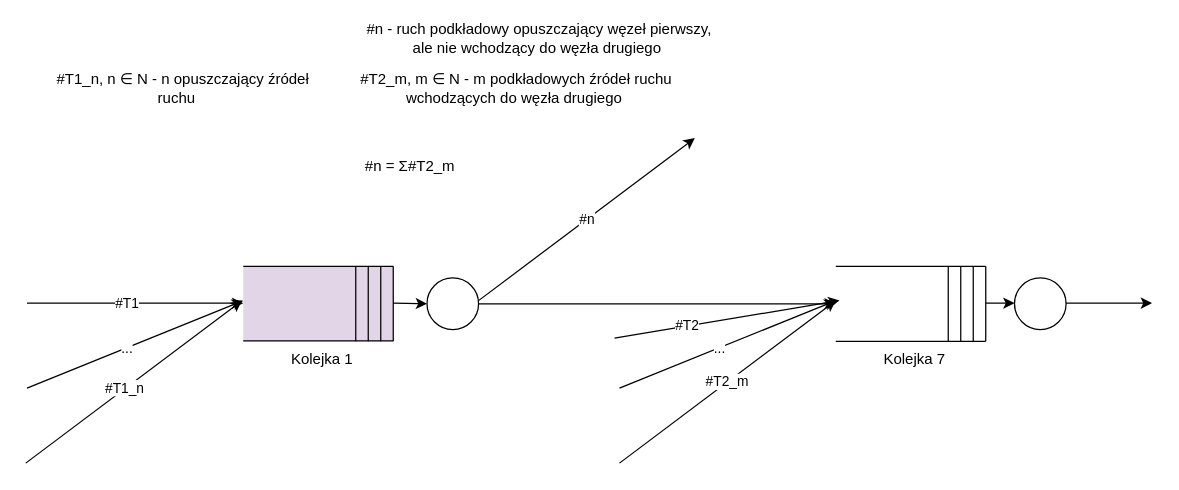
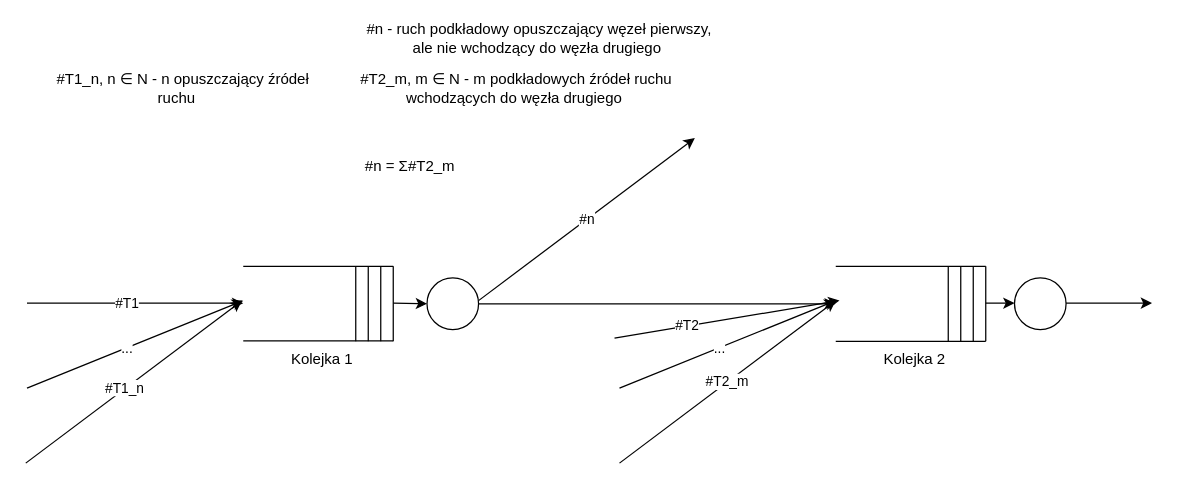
node "Kolejka 1": fillcolor #e1d5e7 -> #ffffff
node "Kolejka 7": label "Kolejka 7" -> "Kolejka 2"
